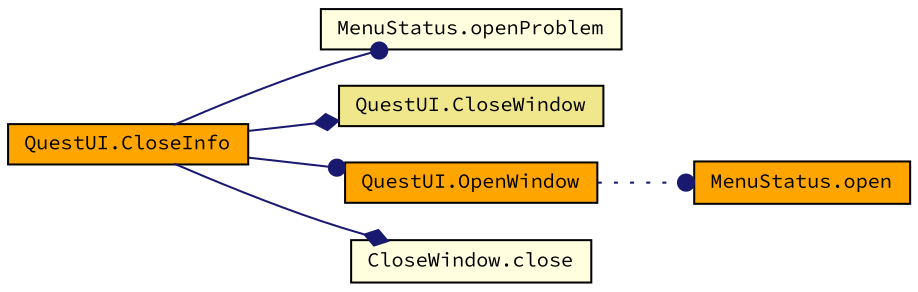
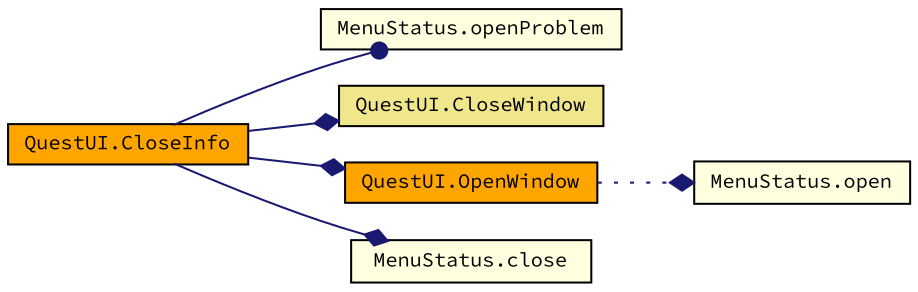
edge "QuestUI.CloseInfo" -> "QuestUI.OpenWindow": arrowhead dot -> diamond
edge "QuestUI.OpenWindow" -> "MenuStatus.open": arrowhead dot -> diamond
node "MenuStatus.open": fillcolor orange -> lightyellow
node "CloseWindow.close": label "CloseWindow.close" -> "MenuStatus.close"
